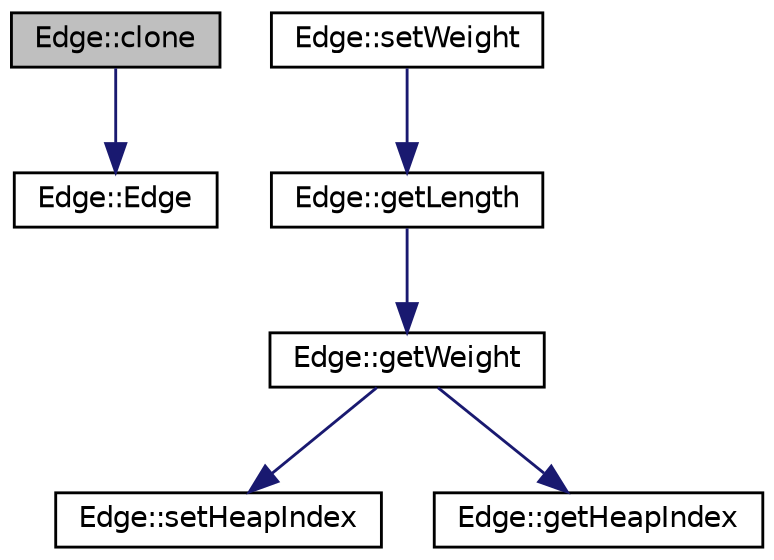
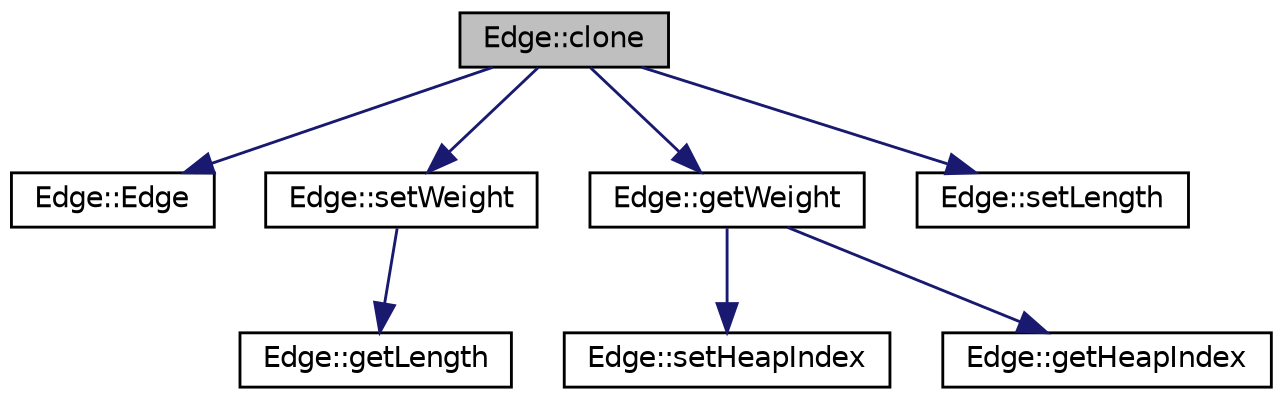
edge "Edge::clone" -> "Edge::setWeight": added
node "Edge::setLength": added
edge "Edge::getLength" -> "Edge::getWeight": now "Edge::clone" -> "Edge::getWeight"
